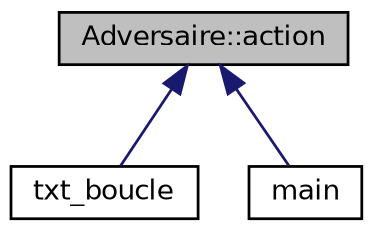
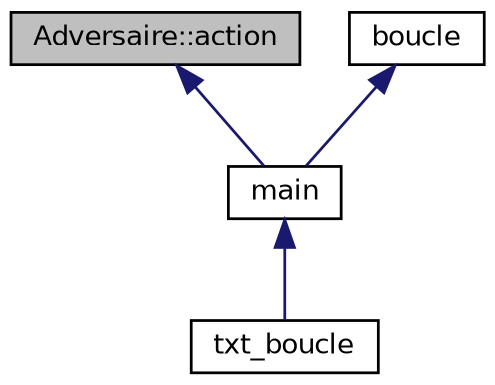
node "boucle": added
edge "txt_boucle" -> "Adversaire::action": now "txt_boucle" -> "main"
